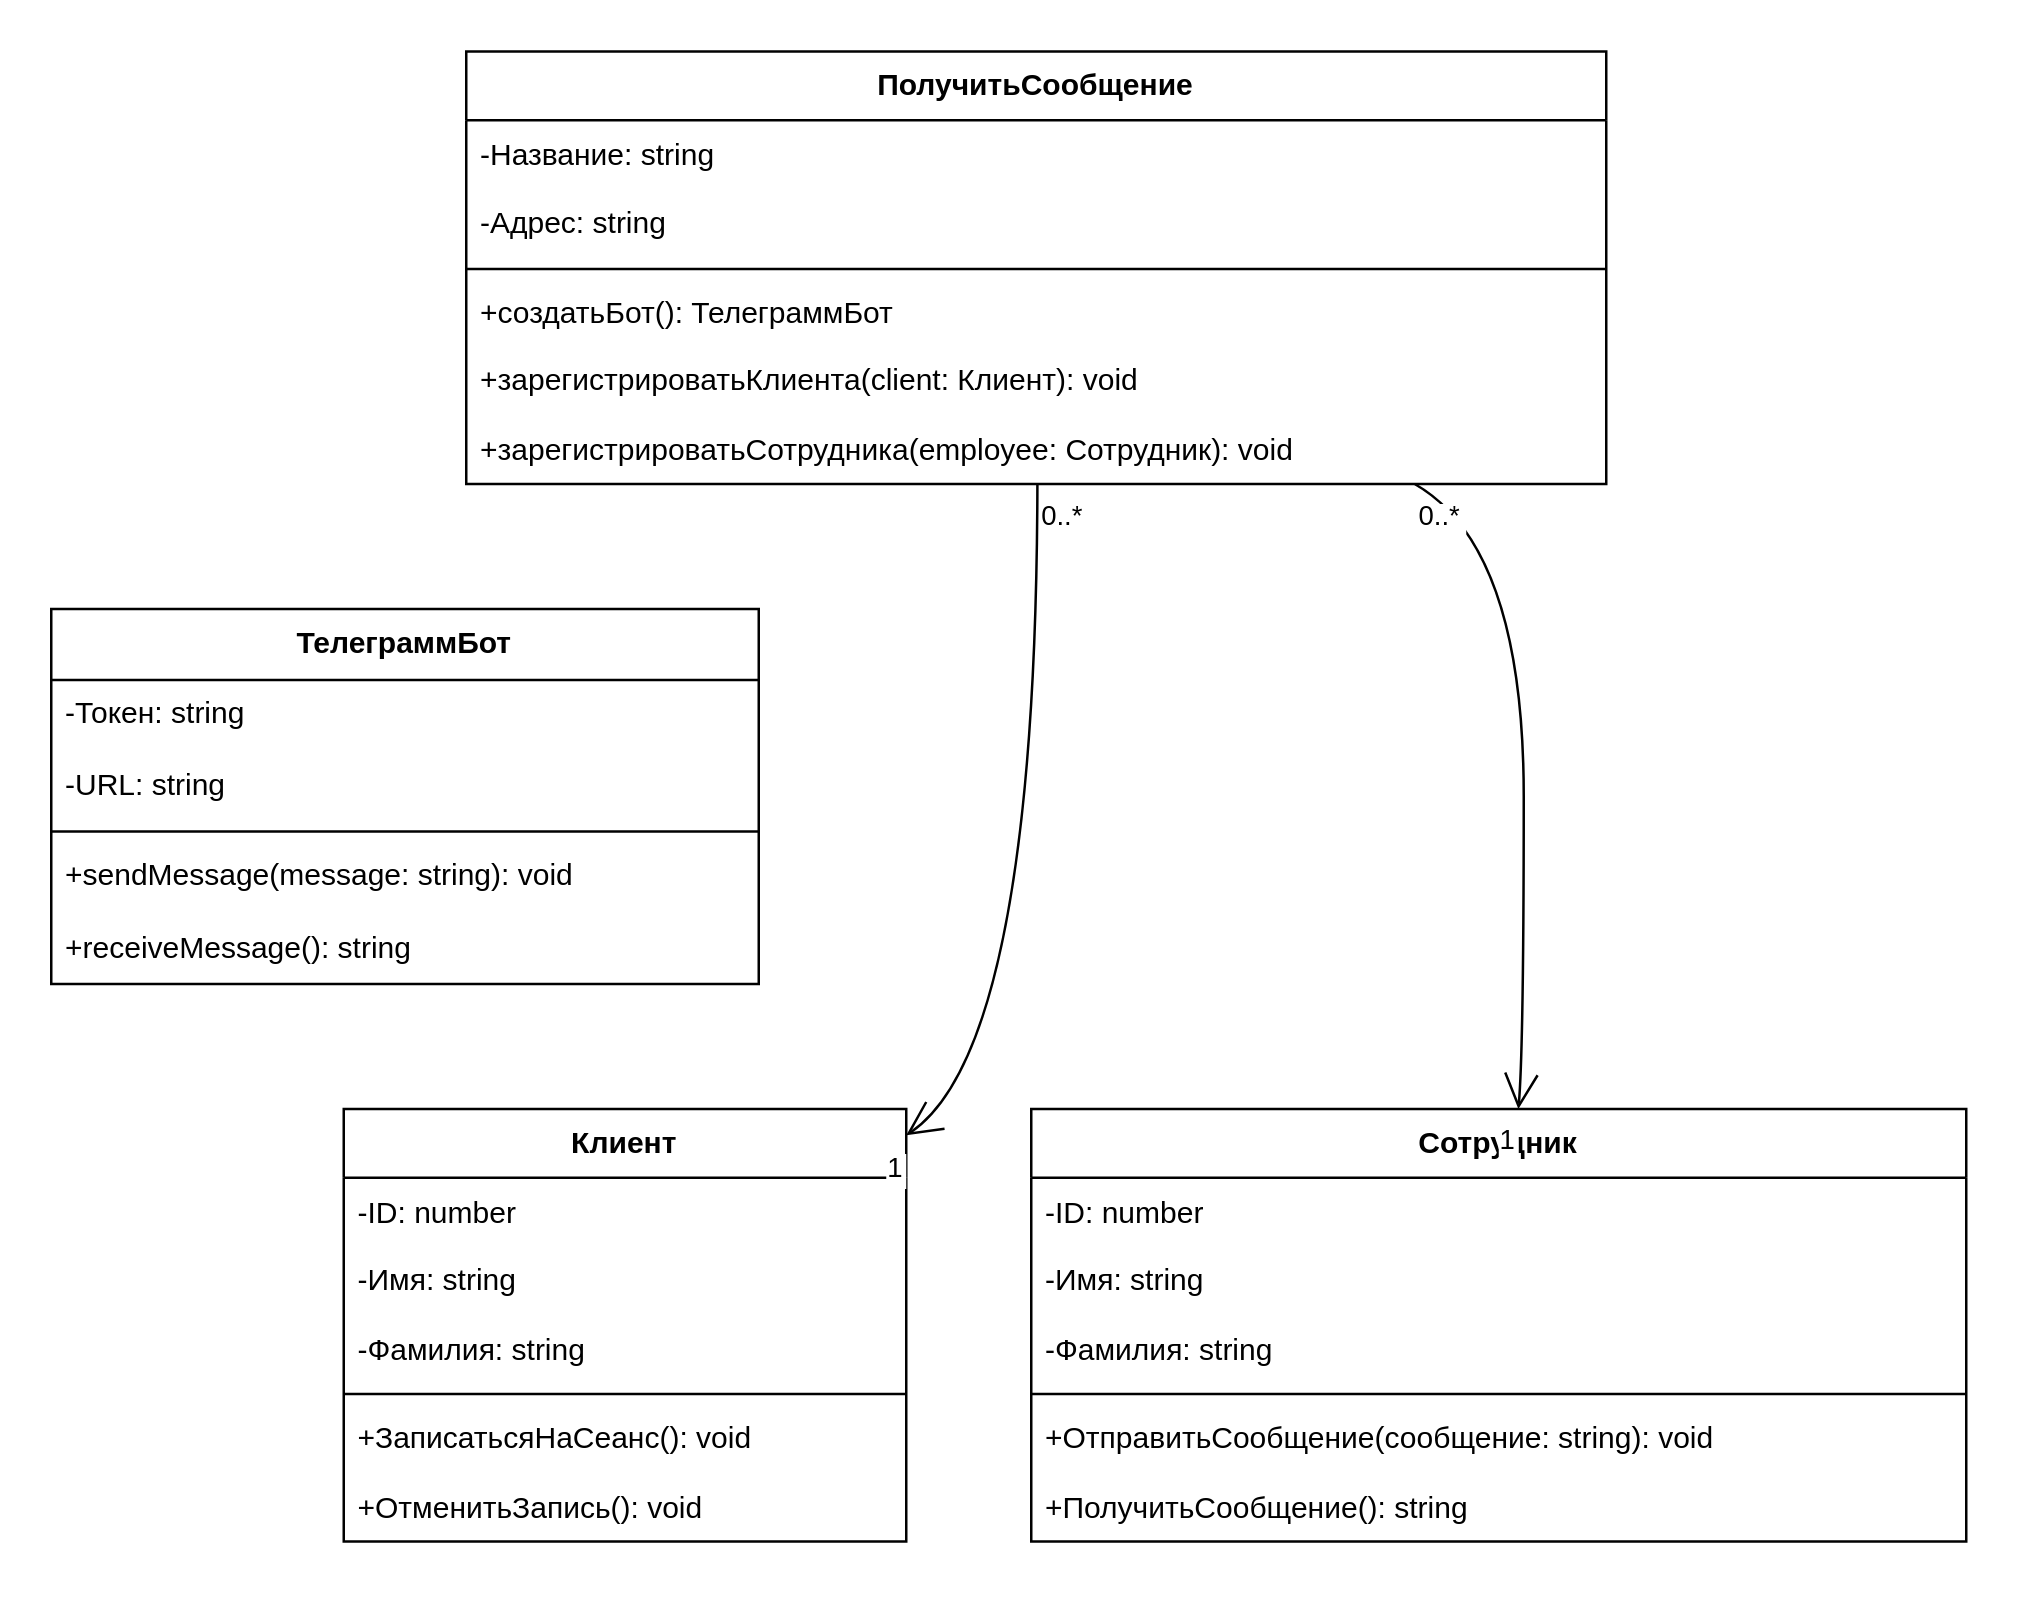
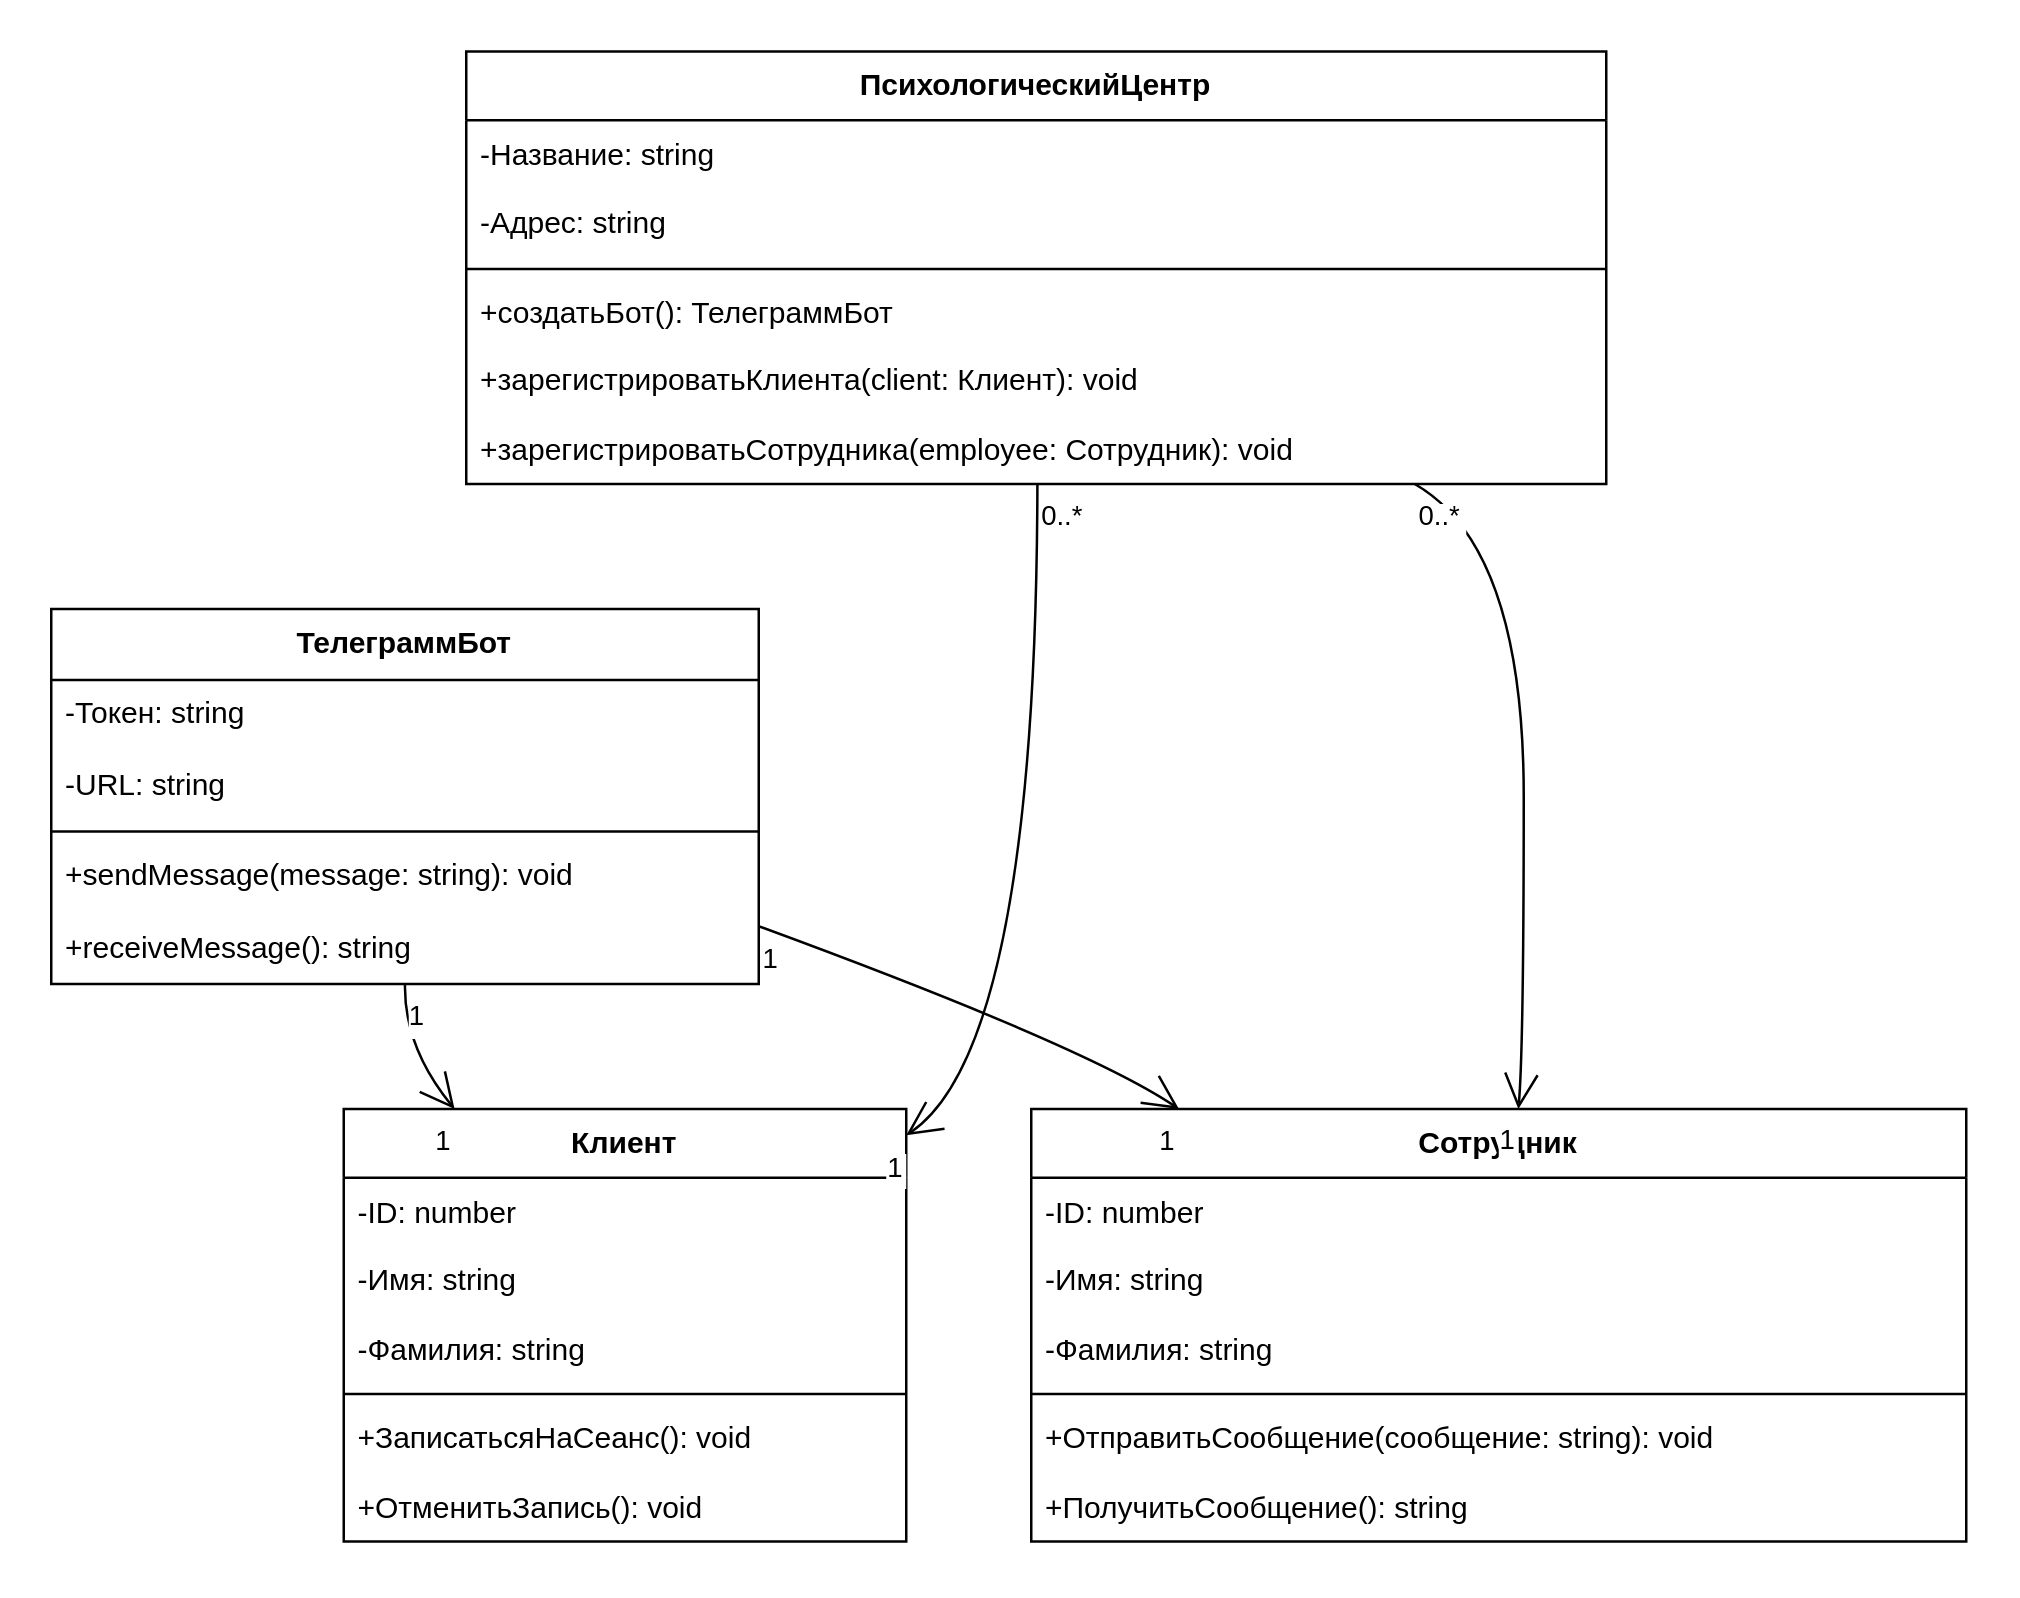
node "ПолучитьСообщение": label "ПолучитьСообщение" -> "ПсихологическийЦентр"
edge "ТелеграммБот" -> "Сотрудник": added, labels "1", "1"
edge "ТелеграммБот" -> "Клиент": added, labels "1", "1"
